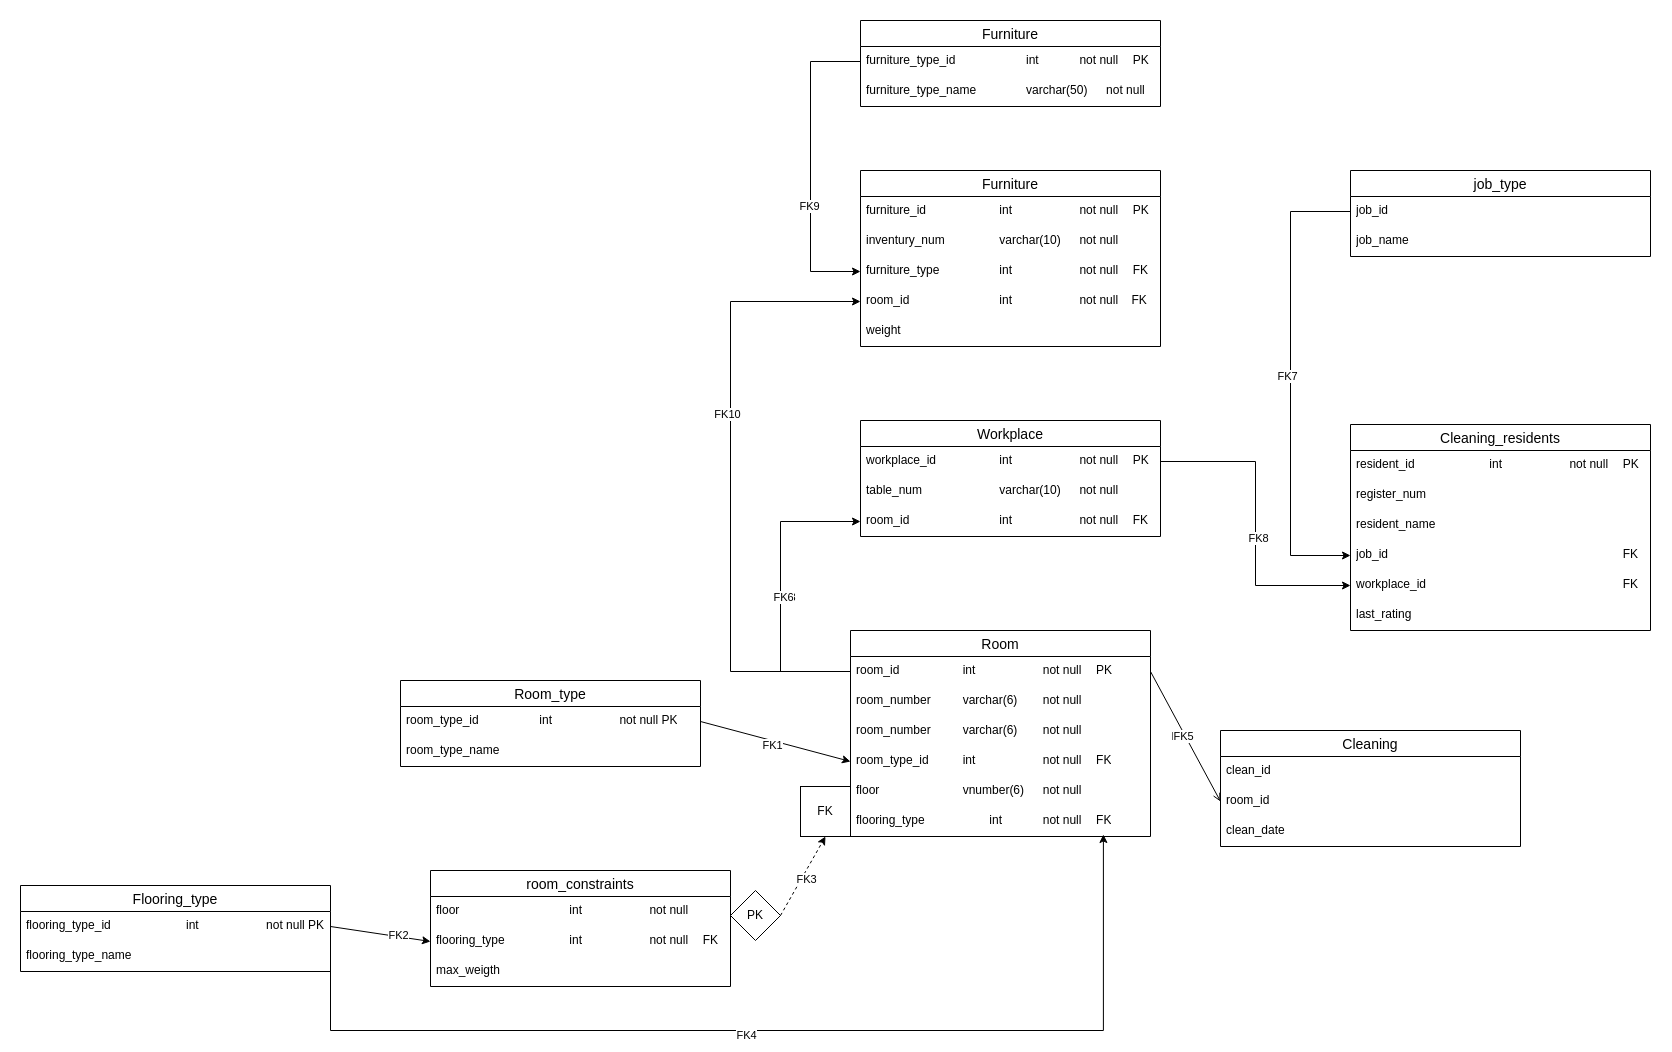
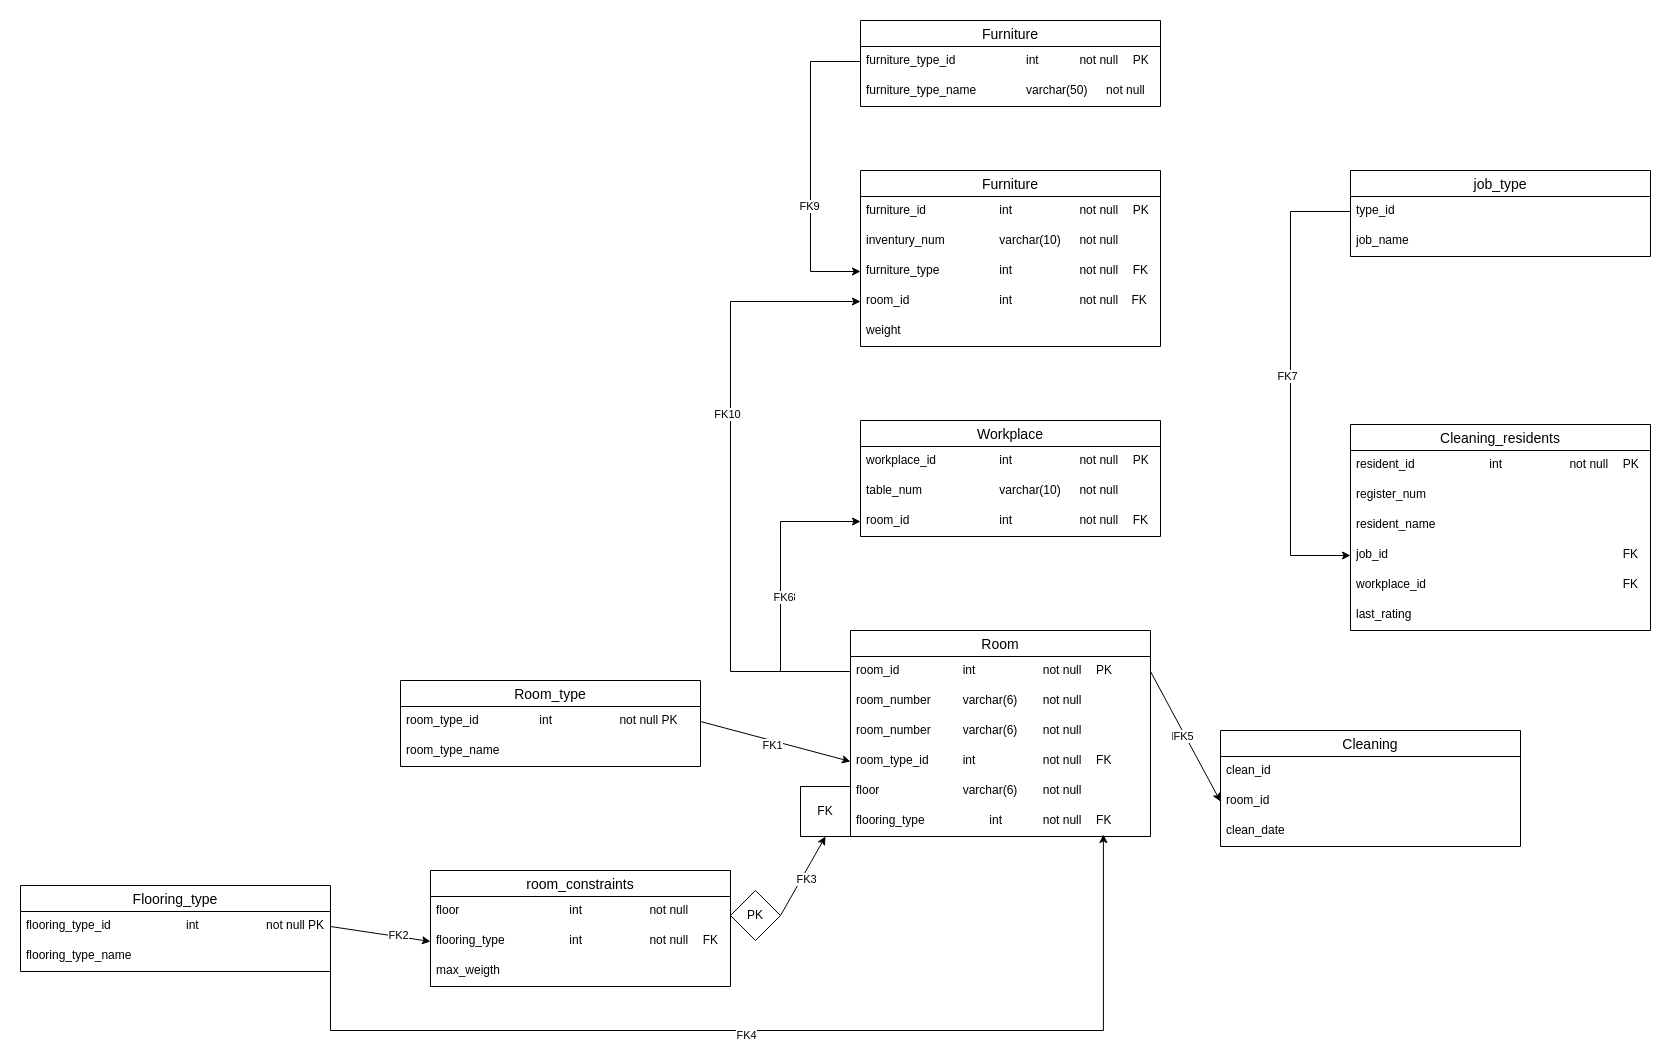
node "job_id": label "job_id" -> "type_id"
edge "workplace_id int not null PK" -> "workplace_id FK": removed, label "FK8"
node "floor vnumber(6) not null": label "floor vnumber(6) not null" -> "floor varchar(6) not null"
edge "room_id int not null PK" -> "room_id": arrowhead open -> classic
edge "PK" -> "FK": style dashed -> solid
